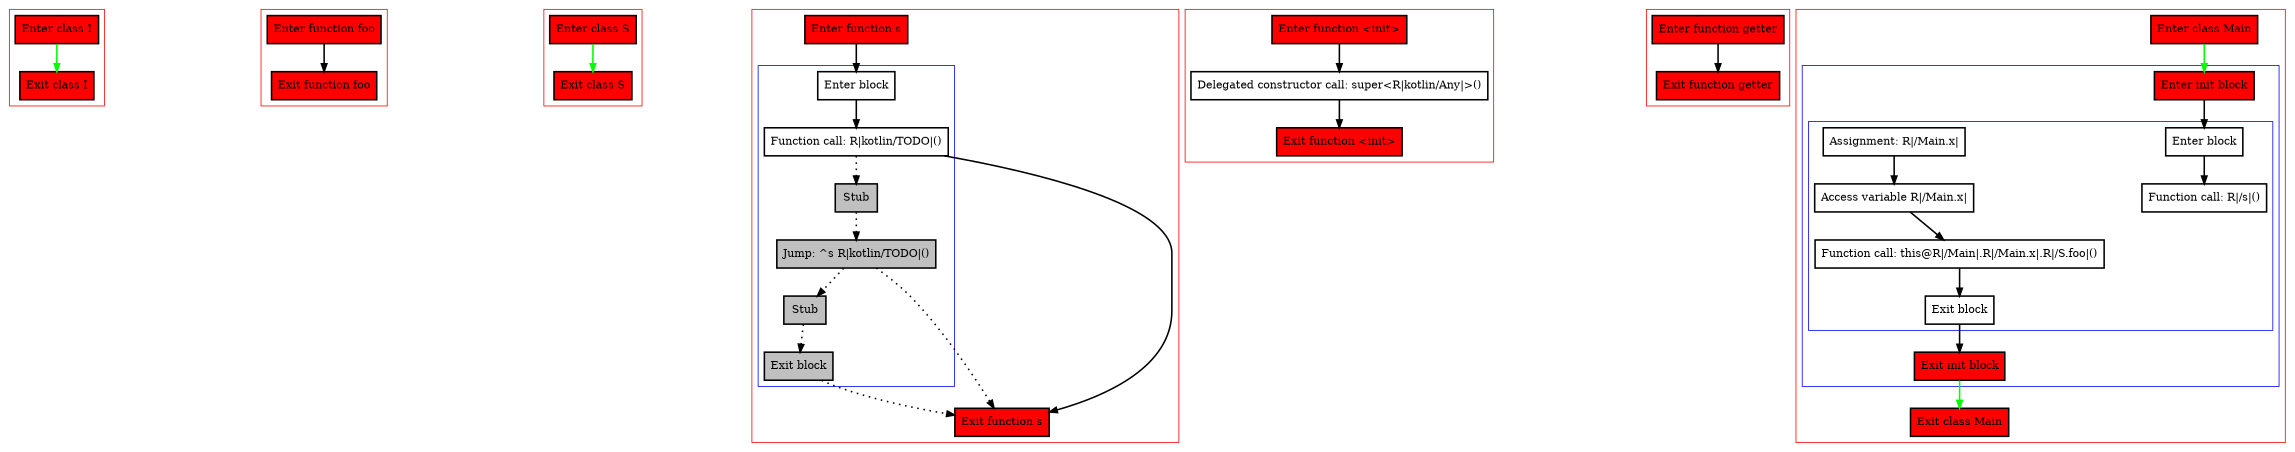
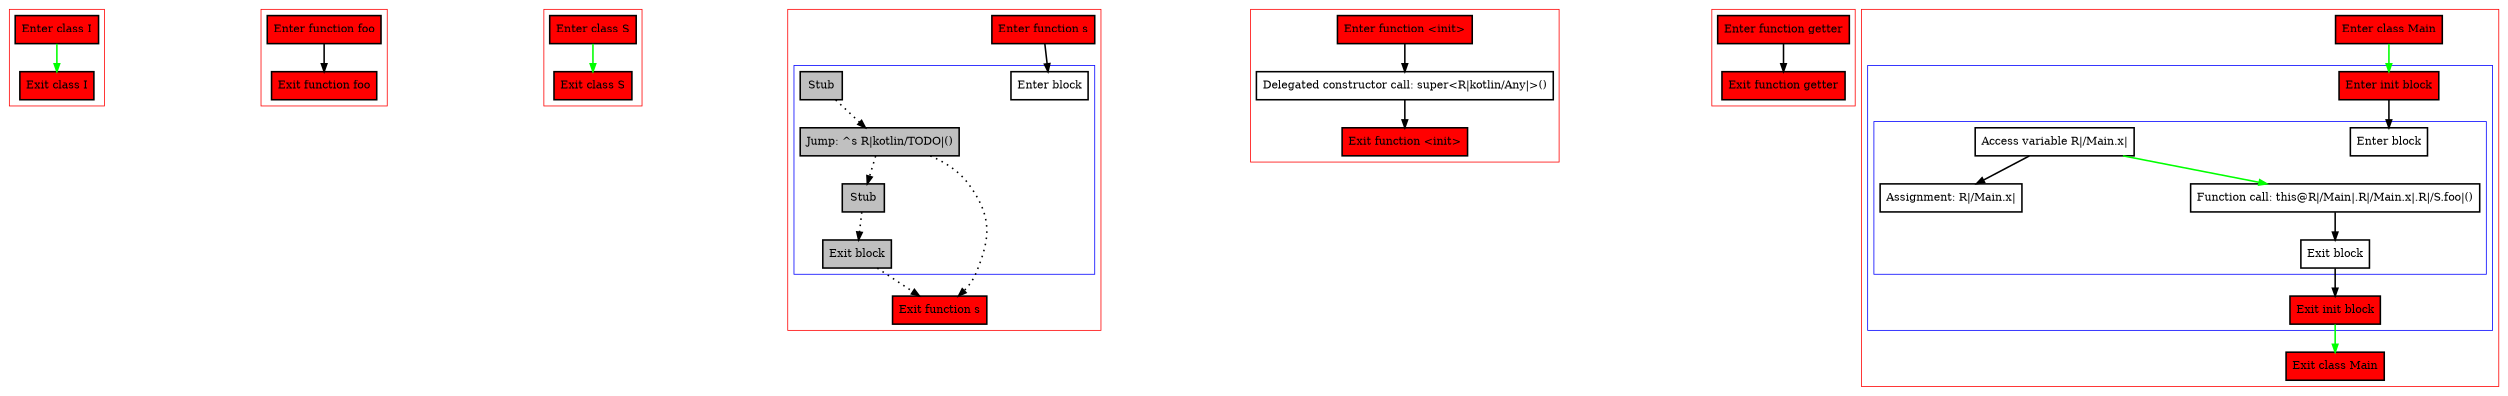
node "Function call: R|kotlin/TODO|()": removed
edge "Assignment: R|/Main.x|" -> "Access variable R|/Main.x|": reversed
node "Function call: R|/s|()": removed
edge "Access variable R|/Main.x|" -> "Function call: this@R|/Main|.R|/Main.x|.R|/S.foo|()": color black -> green
